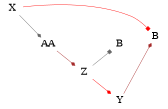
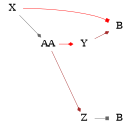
edge "Z" -> "Y": now "AA" -> "Y"
